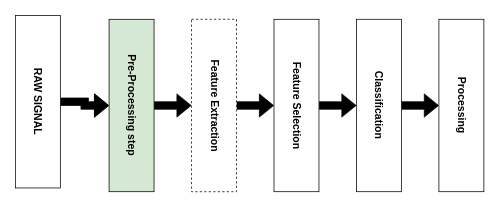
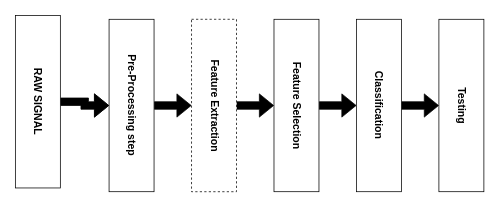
node "Processing": label "Processing" -> "Testing"
node "Pre-Processing step": fillcolor #d5e8d4 -> #ffffff
